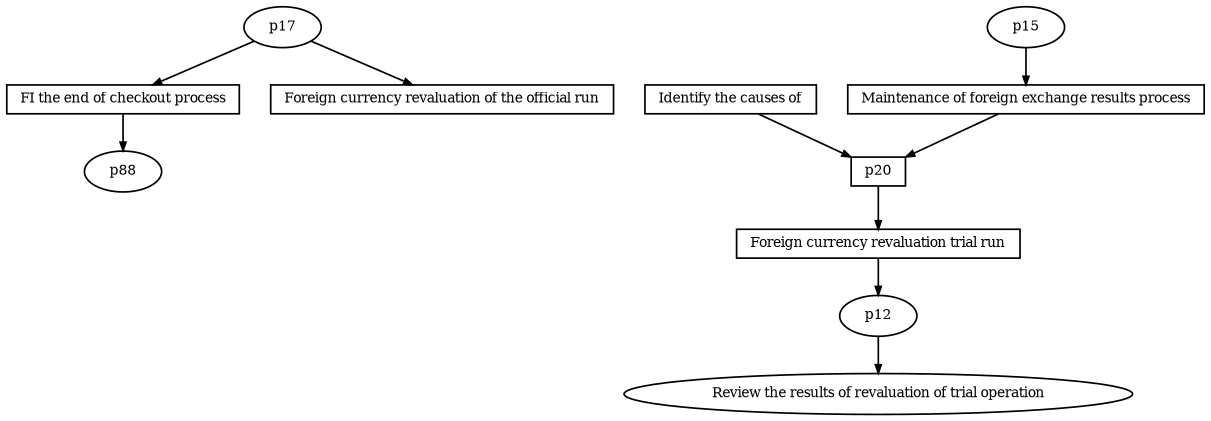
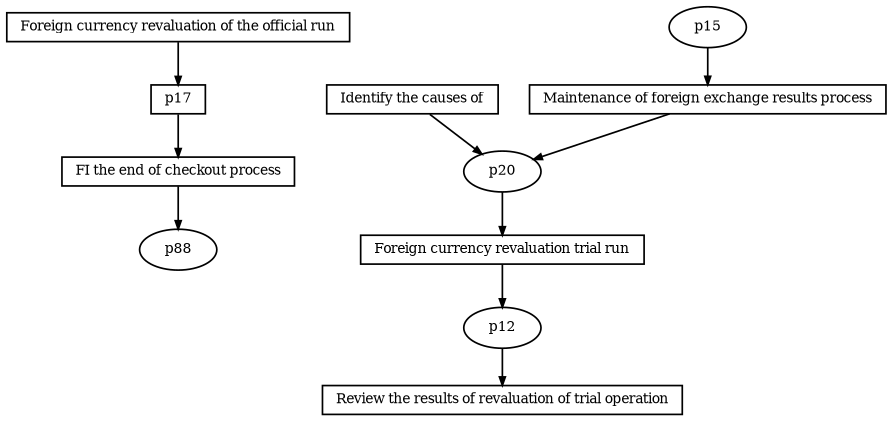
node "p17": shape ellipse -> box
edge "p17" -> "Foreign currency revaluation of the official run": reversed
node "p20": shape box -> ellipse
node "Review the results of revaluation of trial operation": shape ellipse -> box
